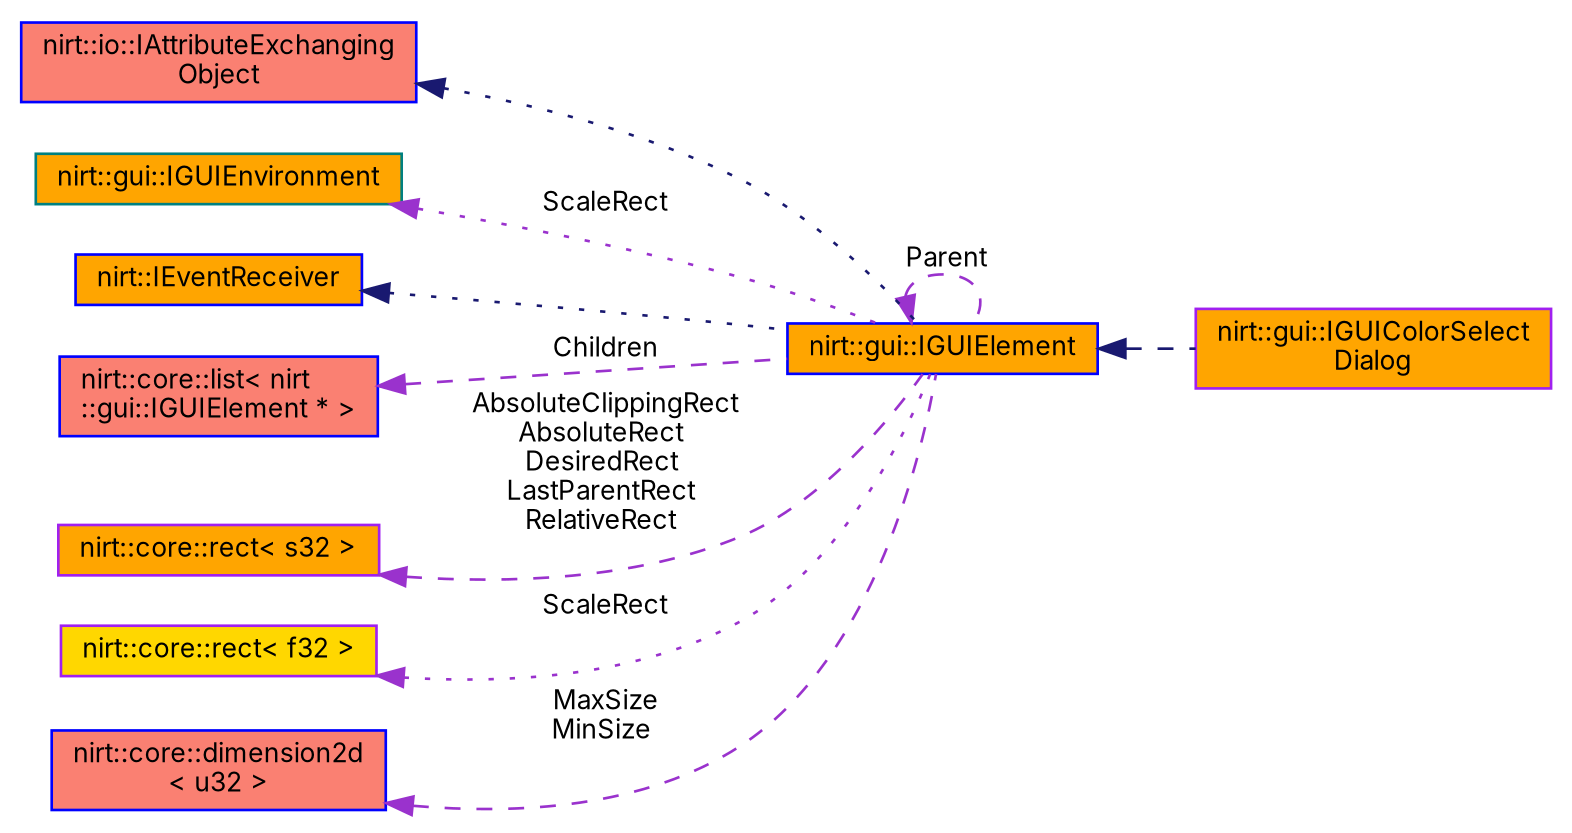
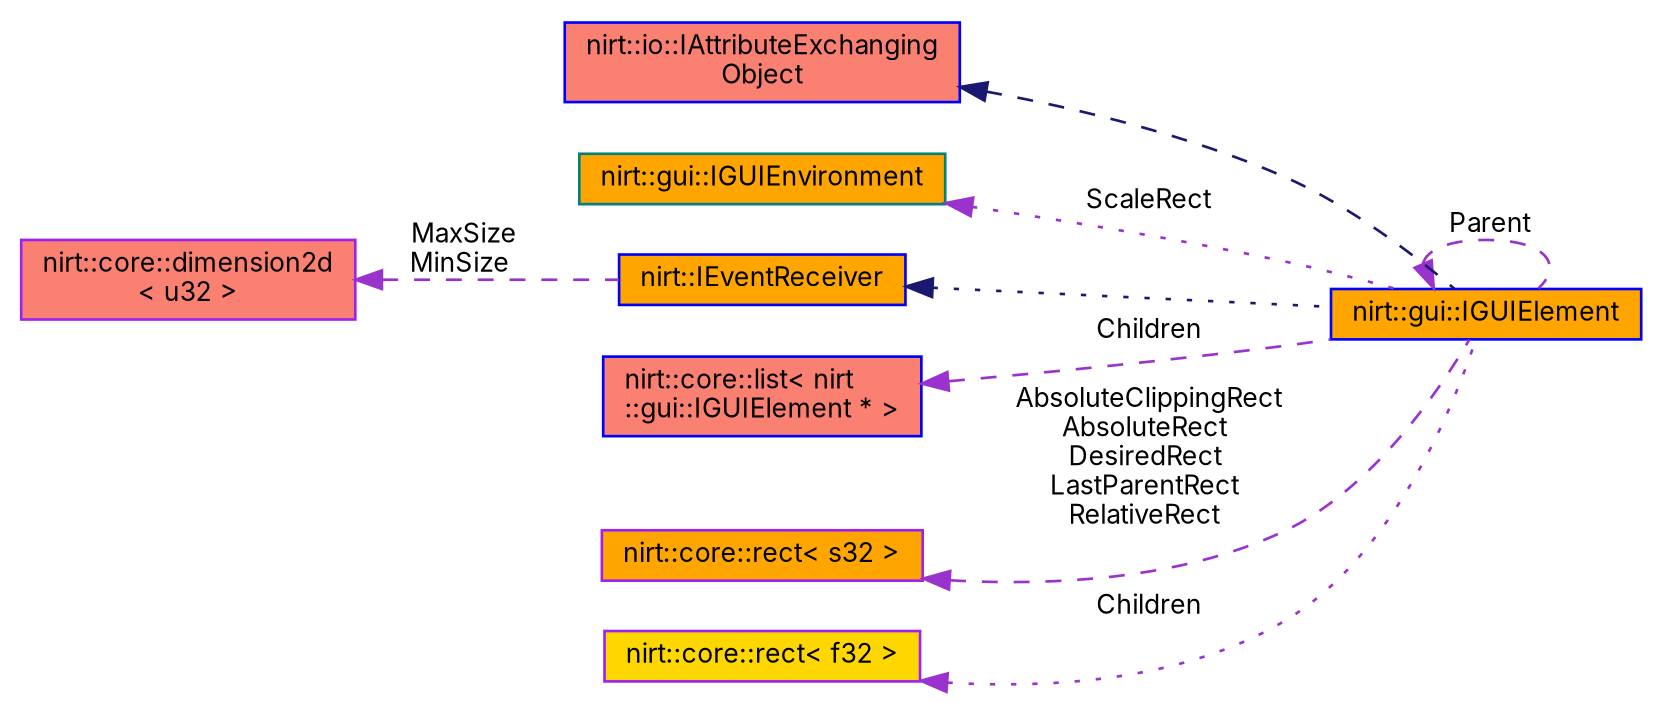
edge "nirt::gui::IGUIElement" -> "nirt::io::IAttributeExchanging Object": style dotted -> dashed
node "nirt::gui::IGUIColorSelect Dialog": removed
edge "nirt::gui::IGUIElement" -> "nirt::core::rect< f32 >": label " ScaleRect" -> " Children"
edge "nirt::gui::IGUIElement" -> "nirt::core::dimension2d < u32 >": now "nirt::IEventReceiver" -> "nirt::core::dimension2d < u32 >"
node "nirt::core::dimension2d < u32 >": color blue -> purple
